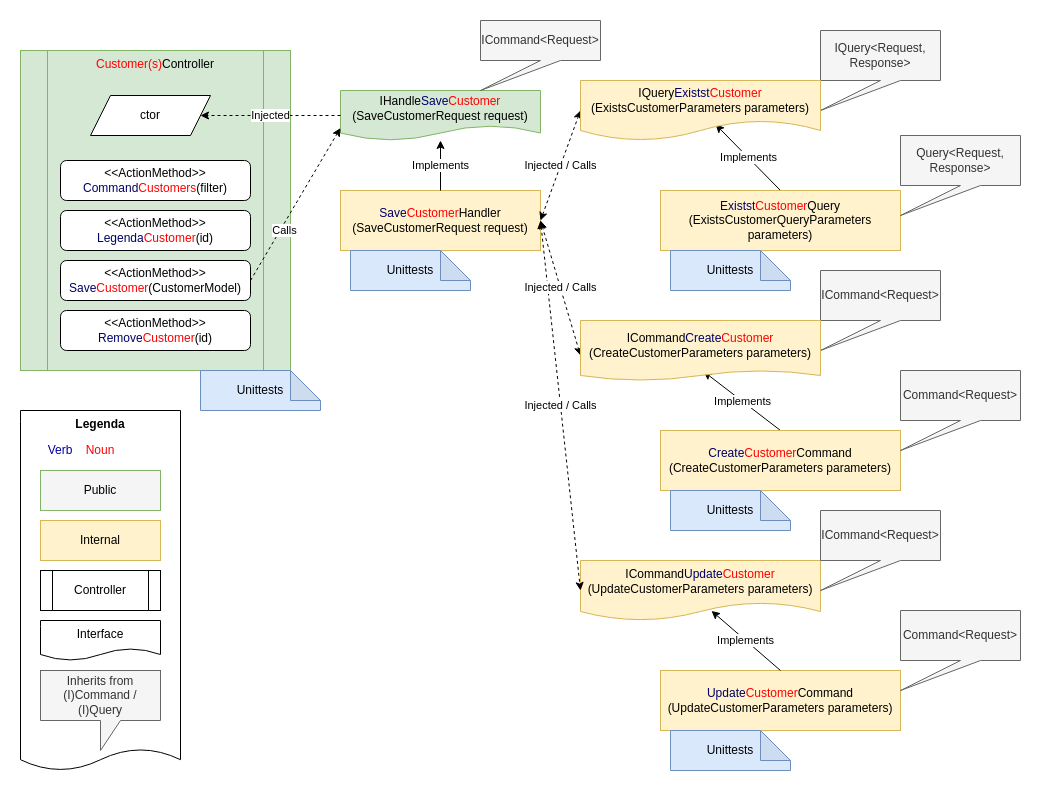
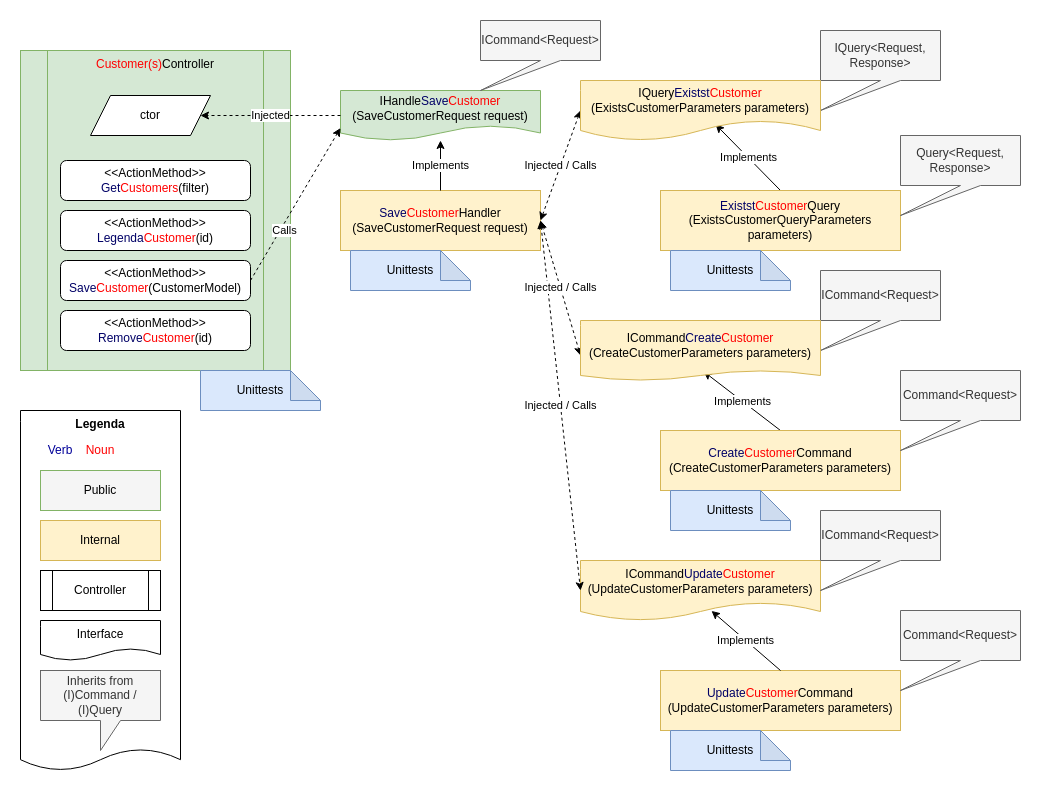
node "<<ActionMethod>> CommandCustomers(filter)": label "<<ActionMethod>> CommandCustomers(filter)" -> "<<ActionMethod>> GetCustomers(filter)"
